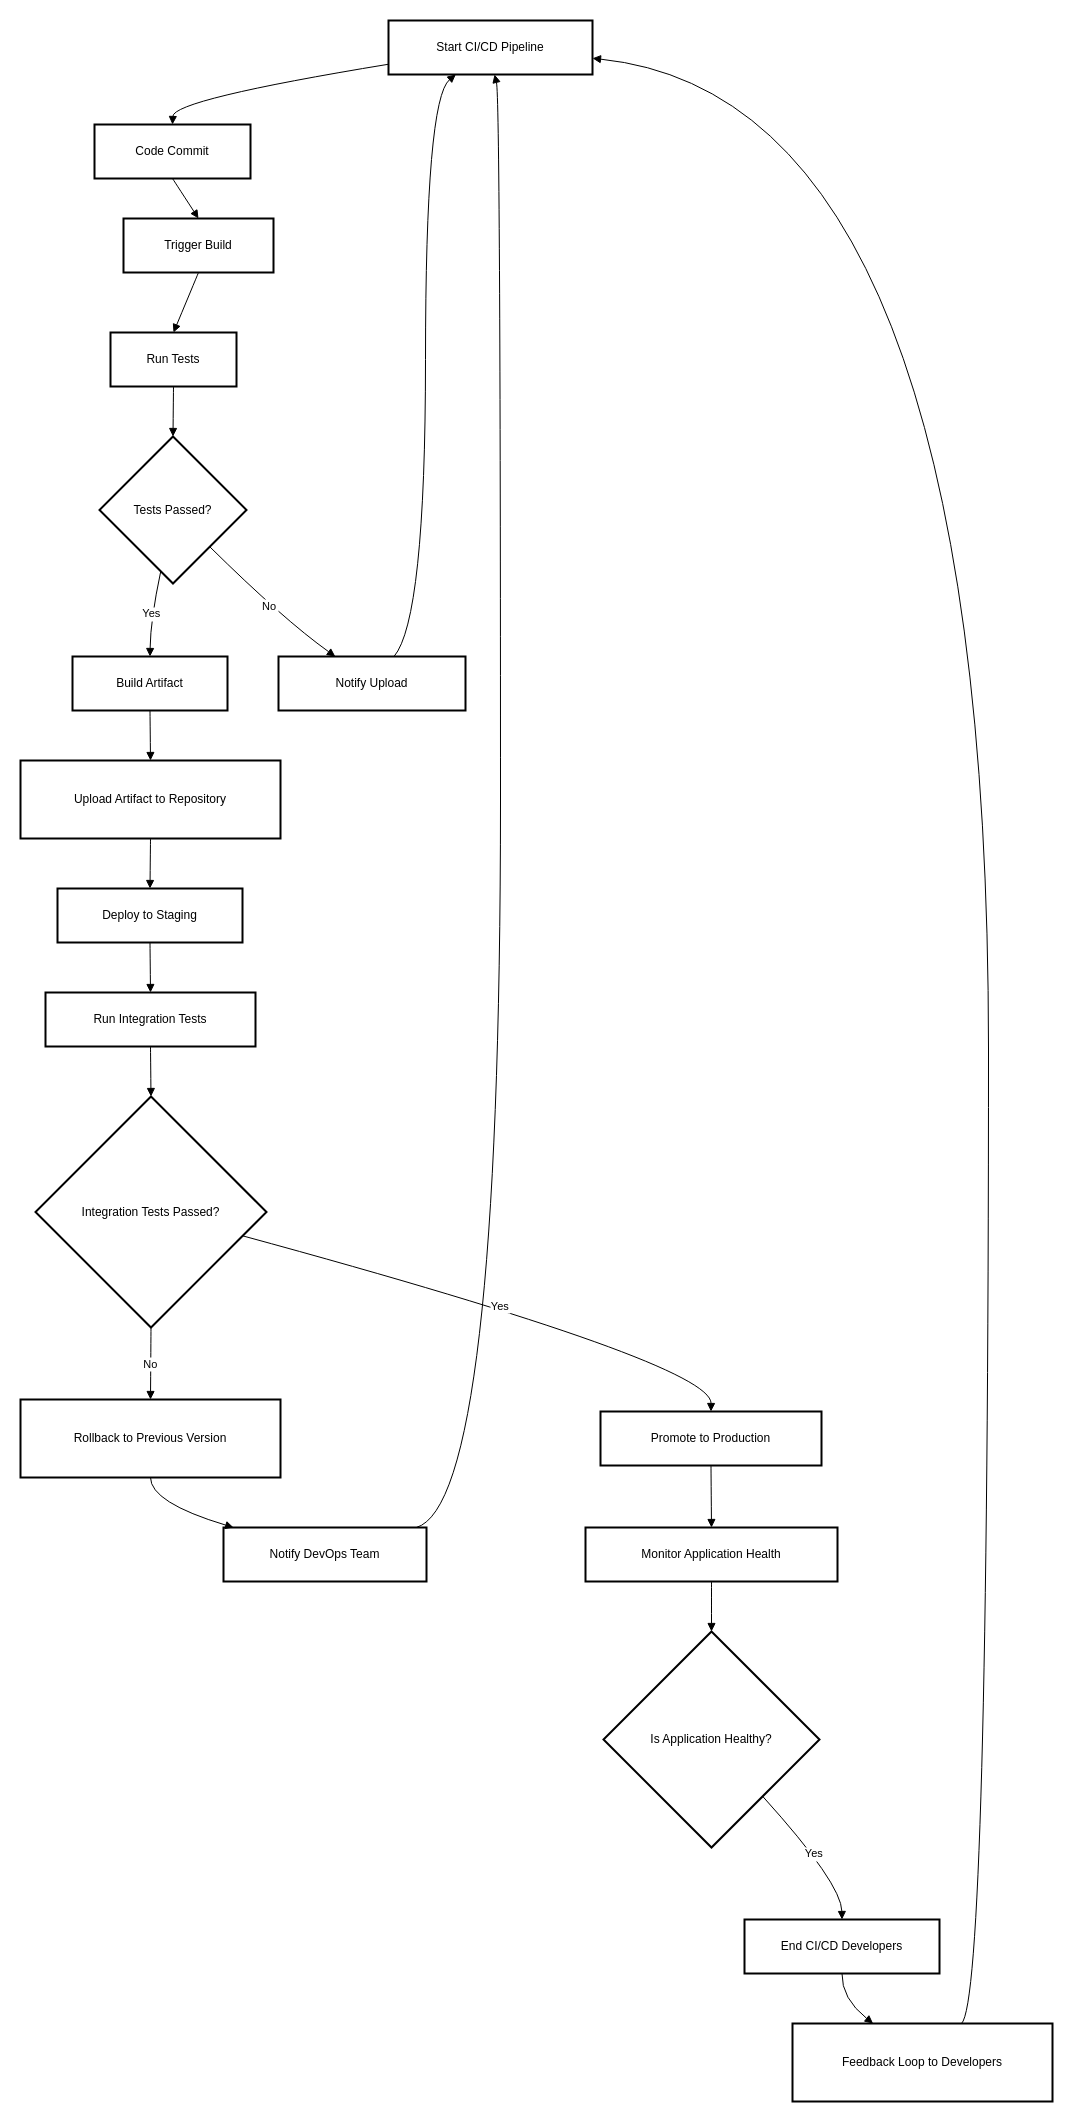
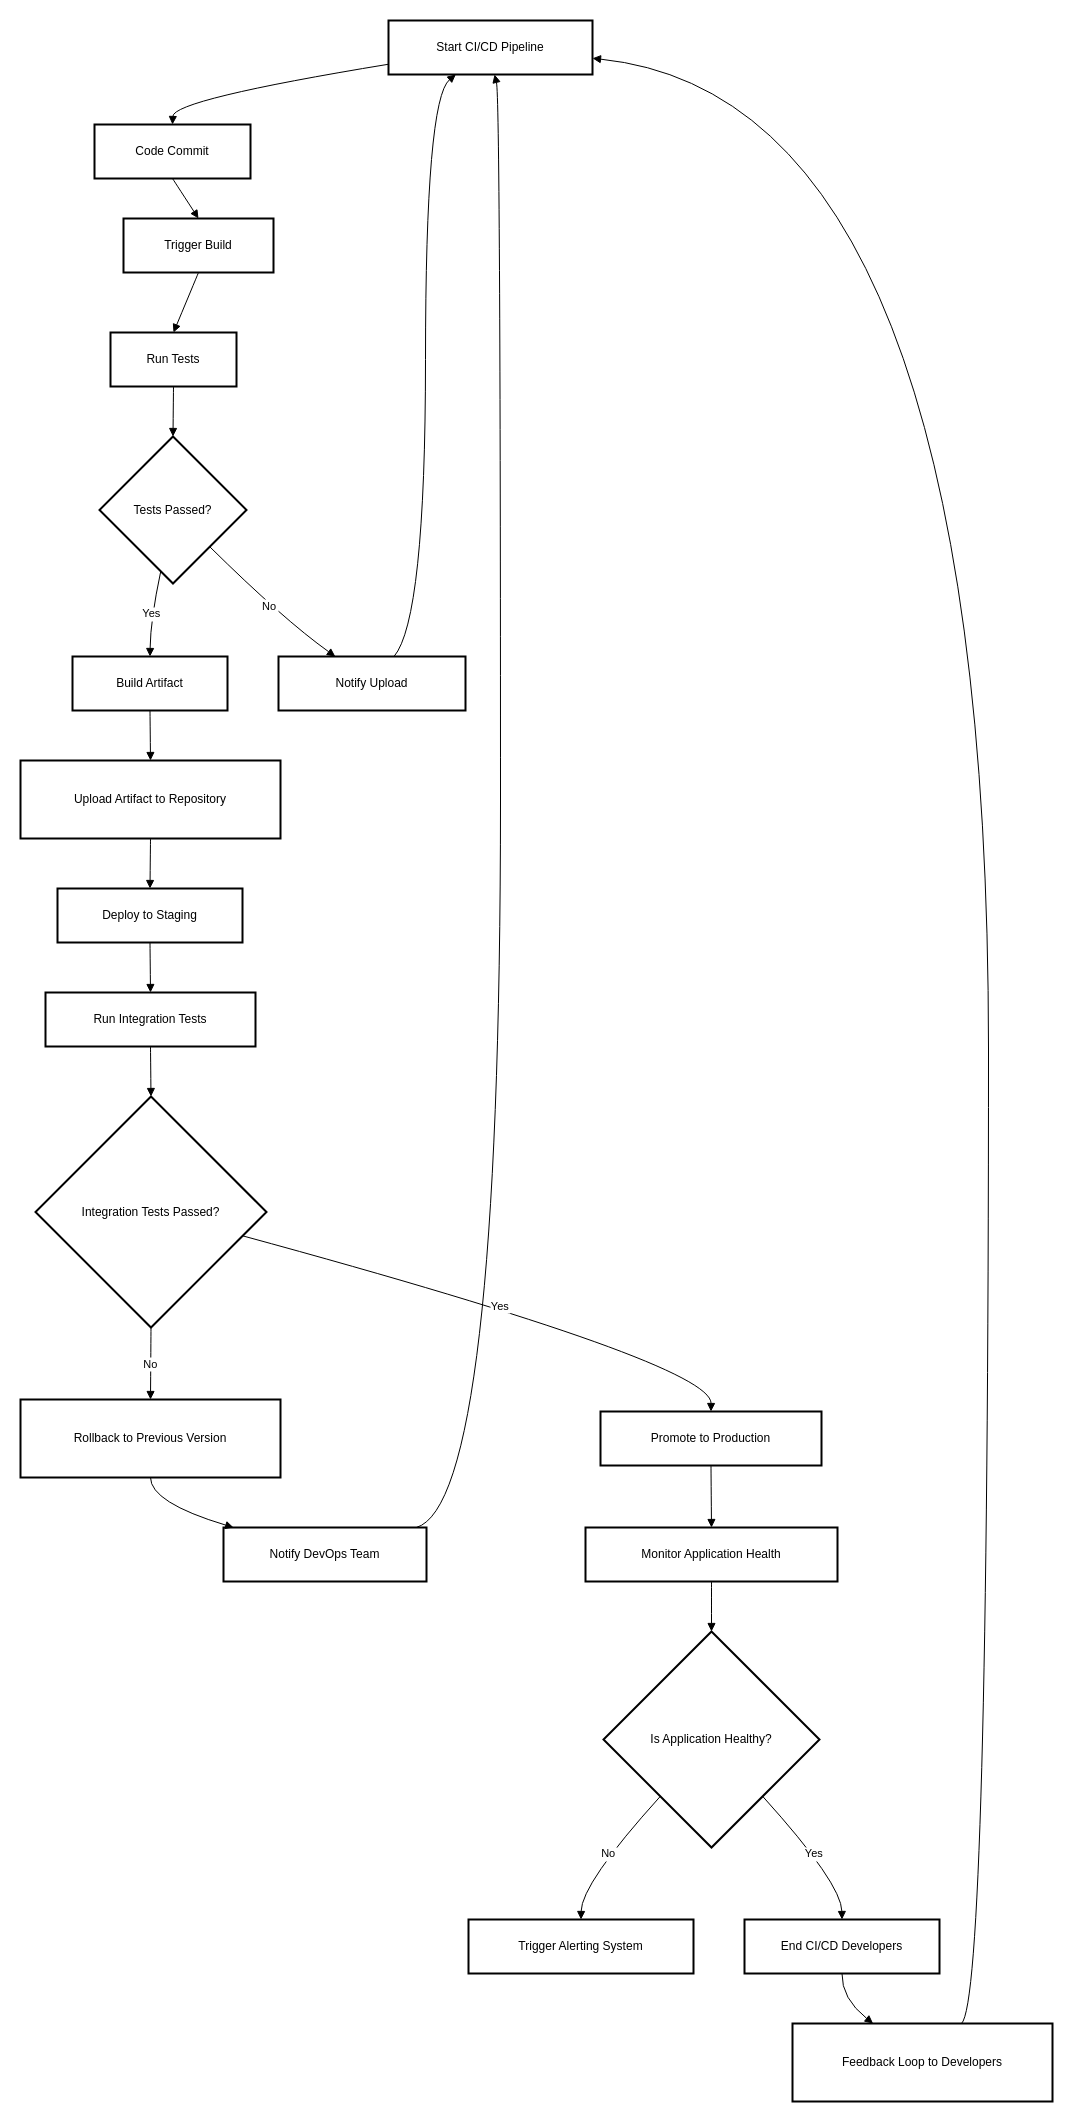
edge "Is Application Healthy?" -> "Trigger Alerting System": added, label "No"
node "Trigger Alerting System": added
